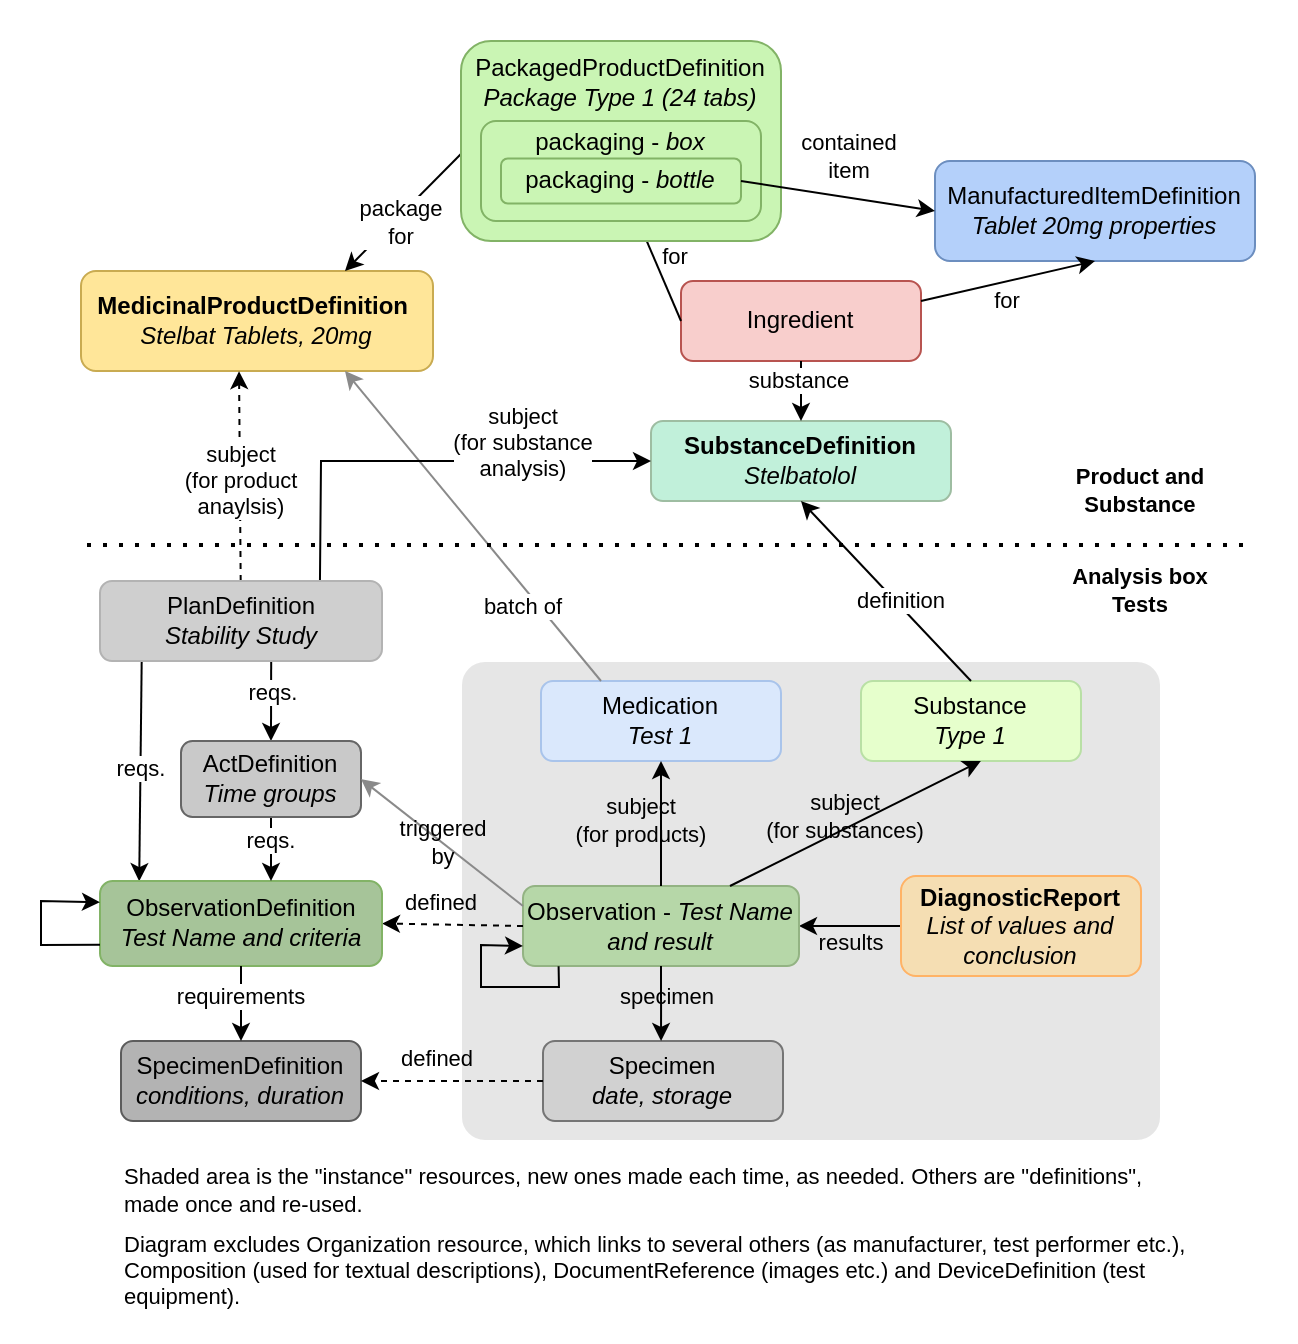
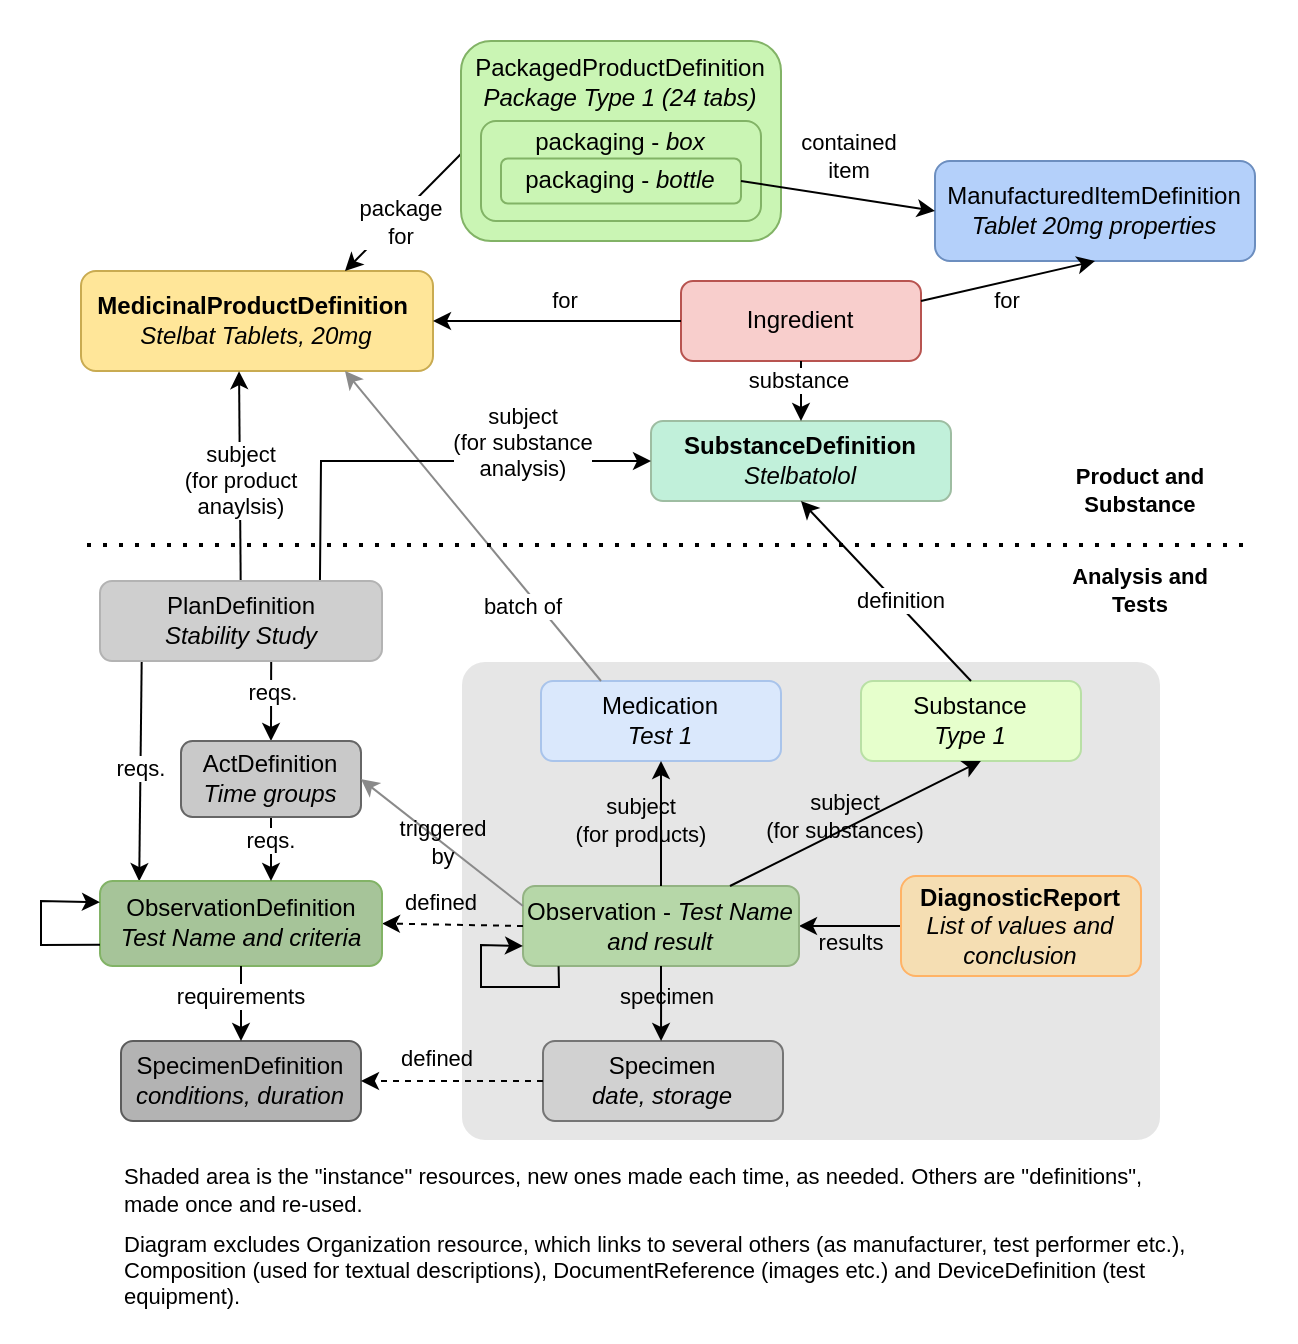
edge "Ingredient" -> "packaging - bottle": now "Ingredient" -> "MedicinalProductDefinition Stelbat Tablets, 20mg"
edge "PlanDefinition Stability Study" -> "MedicinalProductDefinition Stelbat Tablets, 20mg": style dashed -> solid
node "Analysis box Tests": label "Analysis box Tests" -> "Analysis and Tests"
